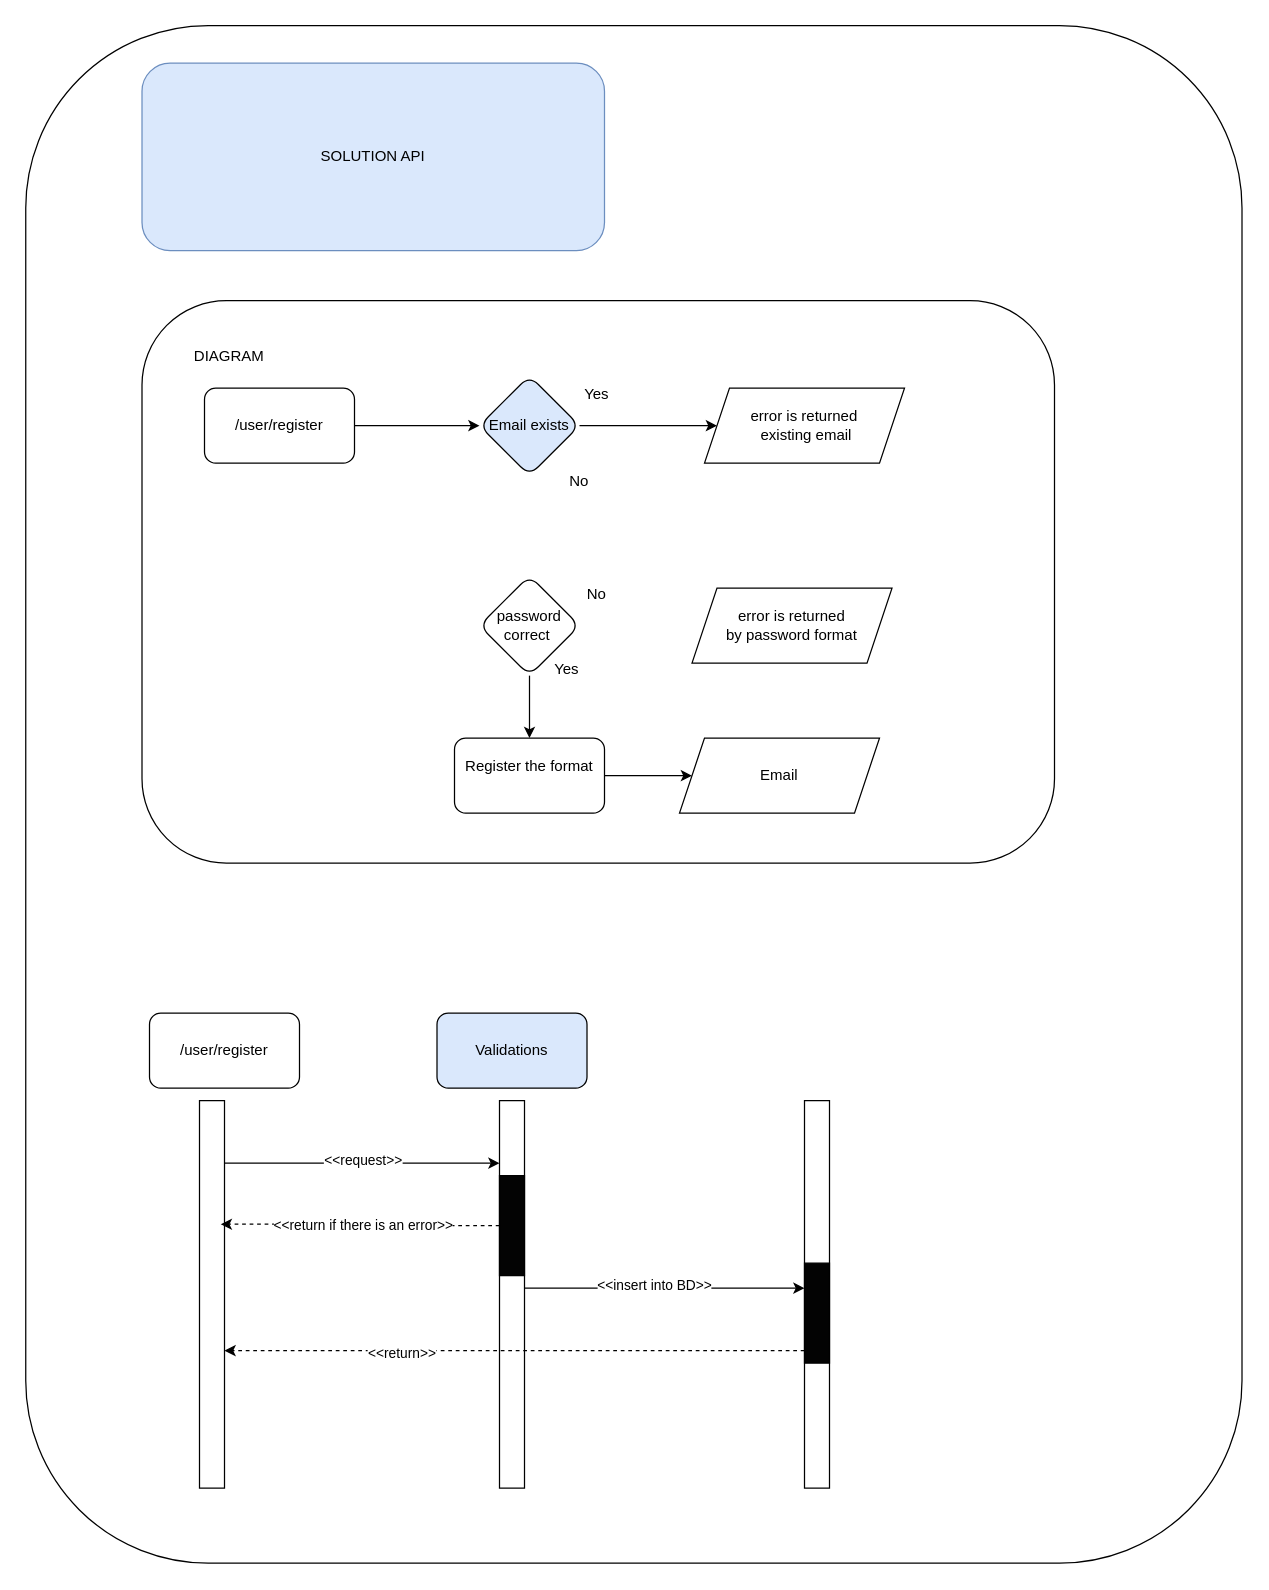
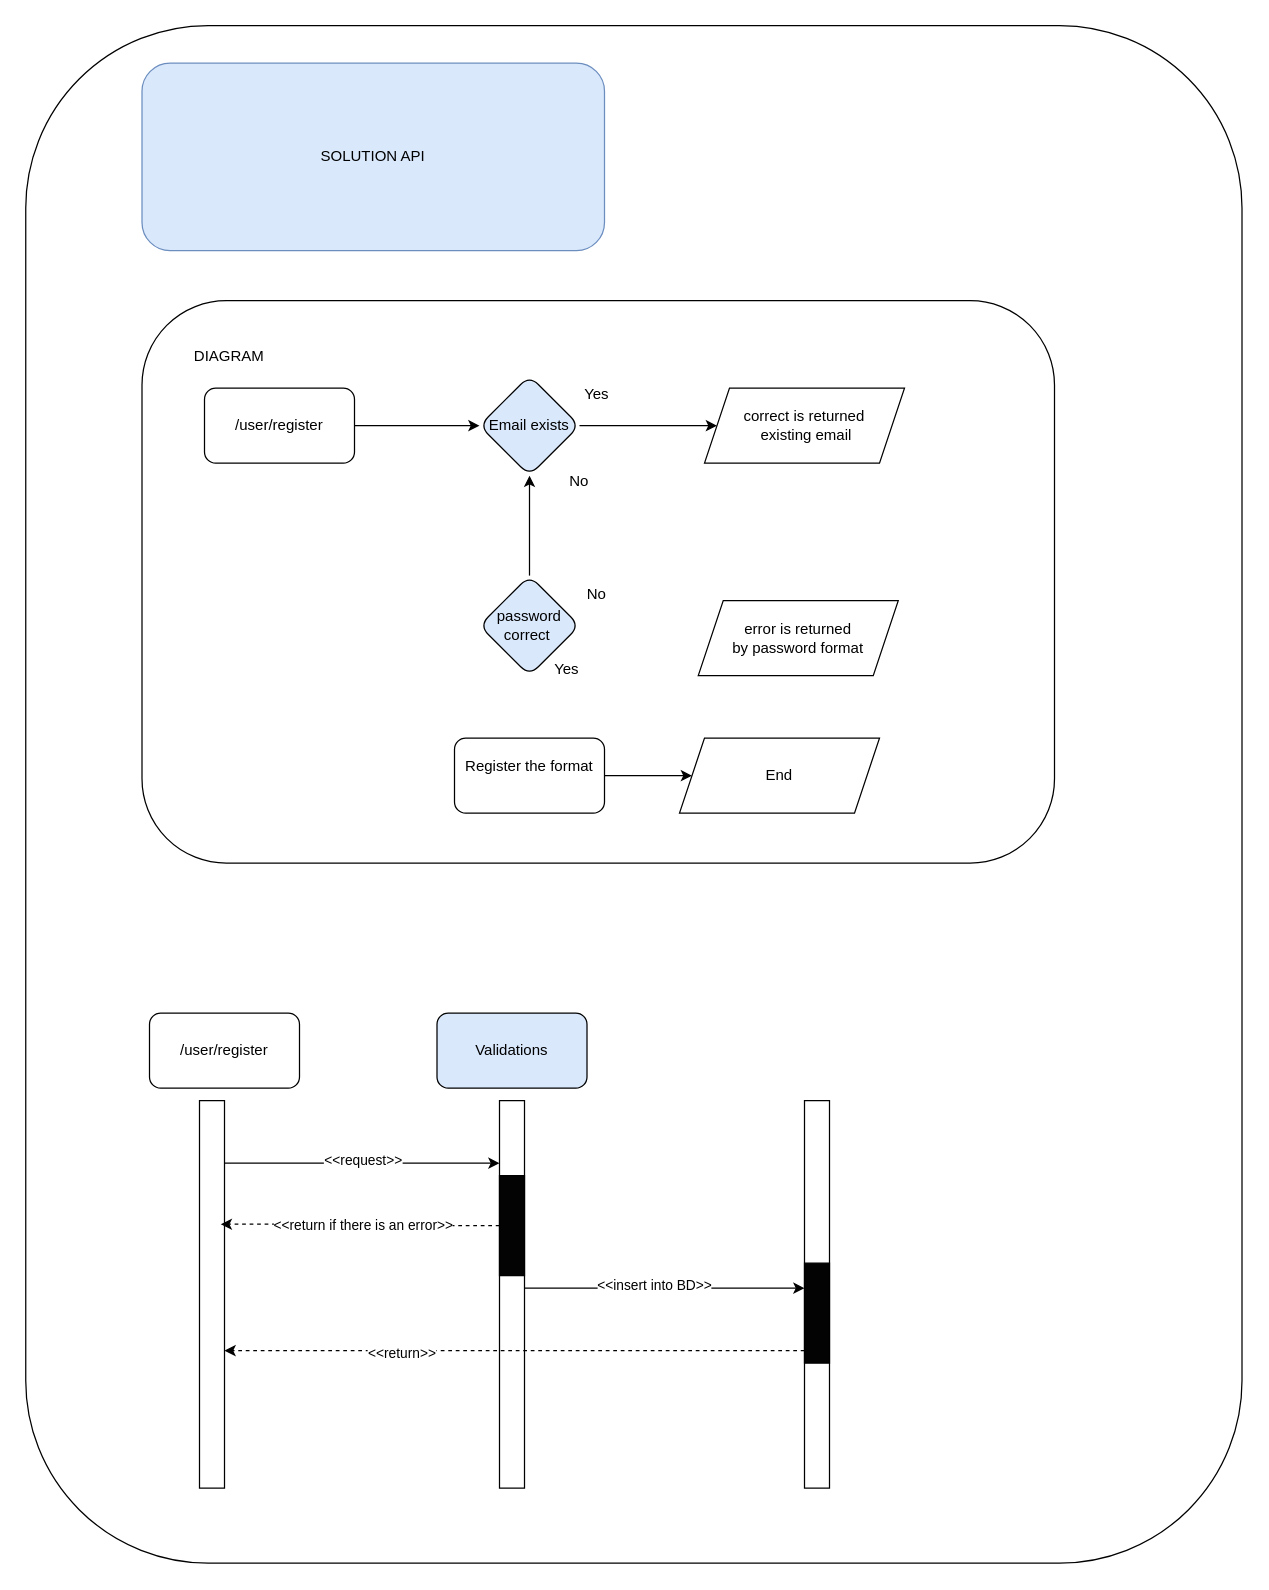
node "error is returned existing email": label "error is returned existing email" -> "correct is returned existing email"
node "password correct": fillcolor #ffffff -> #dae8fc
node "error is returned by password format": moved (792, 626) -> (798, 638)
edge "password correct" -> "Register the format": now "password correct" -> "Email exists"
node "Email": label "Email" -> "End"
